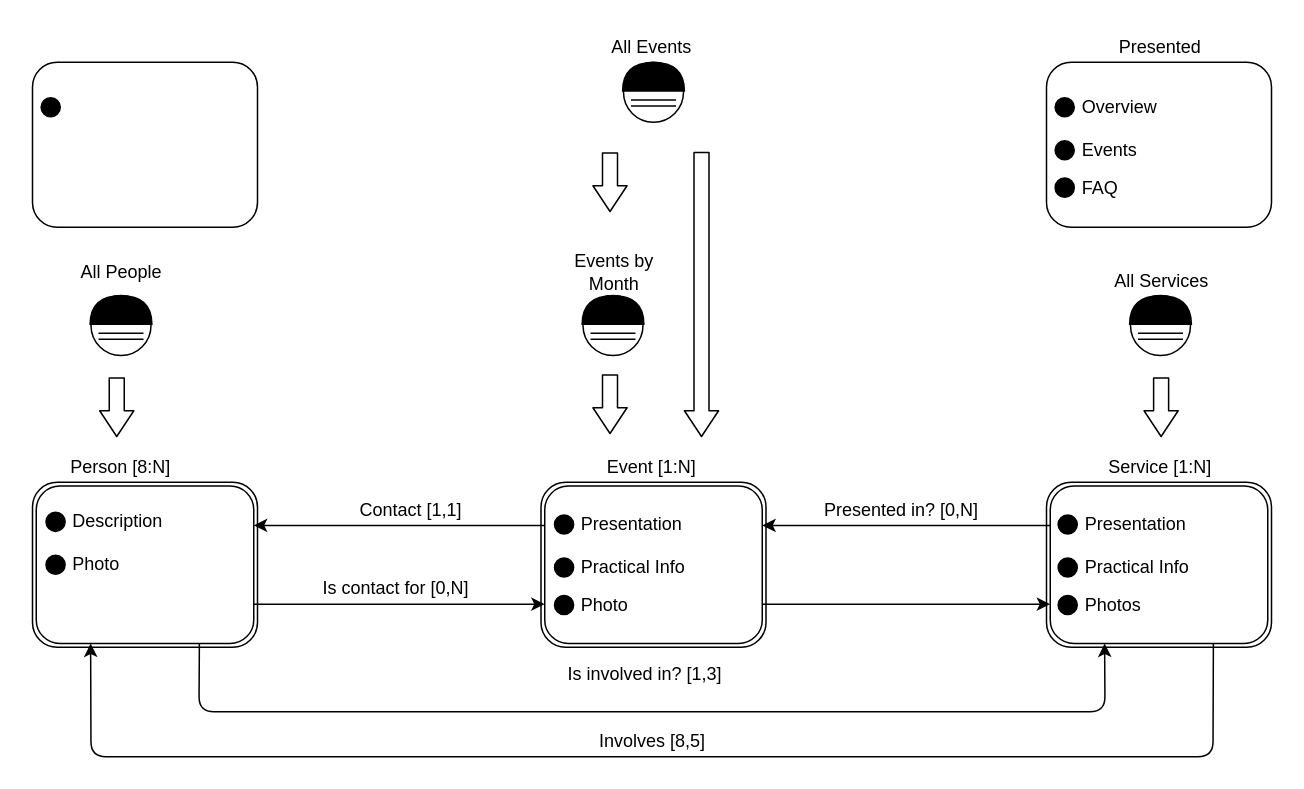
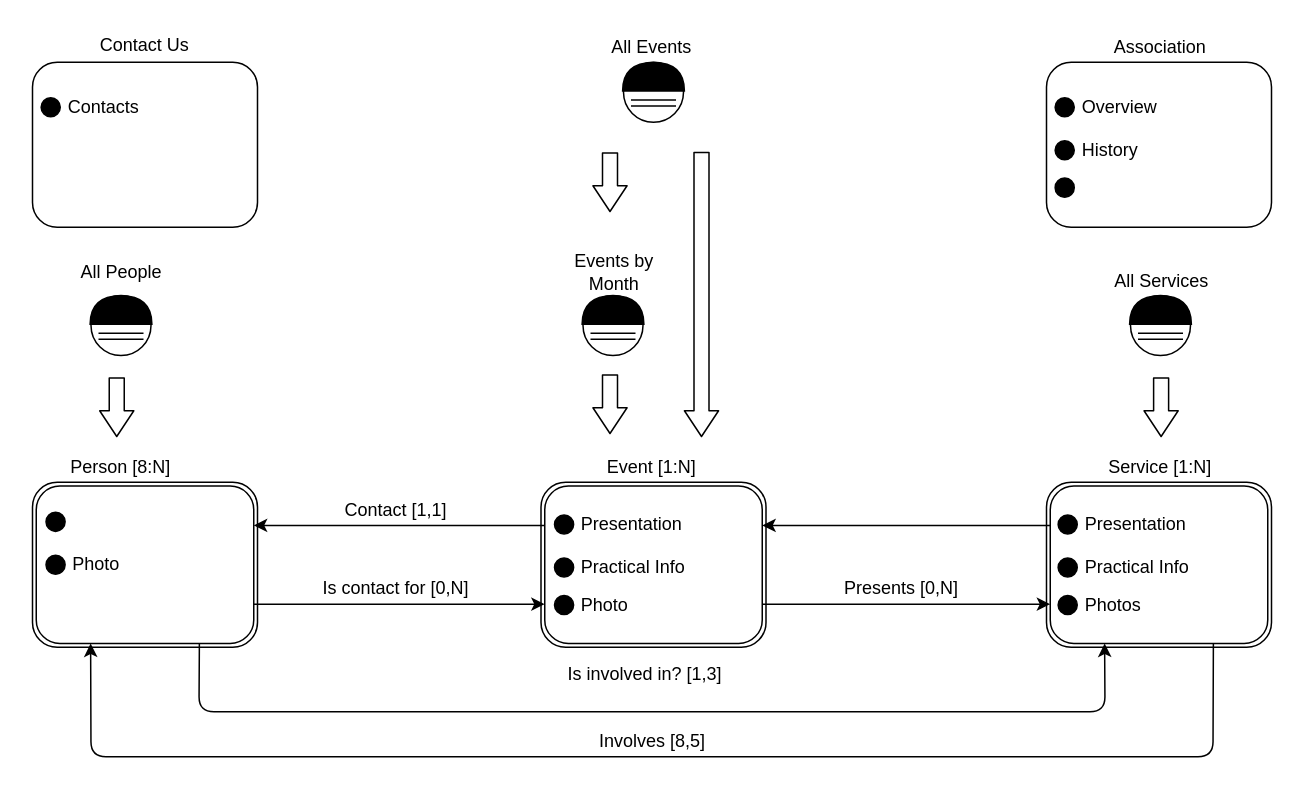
node "Contact Us": added
node "Presented": label "Presented" -> "Association"
node "Contacts": added
node "Events": label "Events" -> "History"
node "FAQ": removed
node "Contact [1,1]": moved (410, 510) -> (395, 510)
node "Presented in? [0,N]": removed
node "Description": removed
node "Presents [0,N]": added
